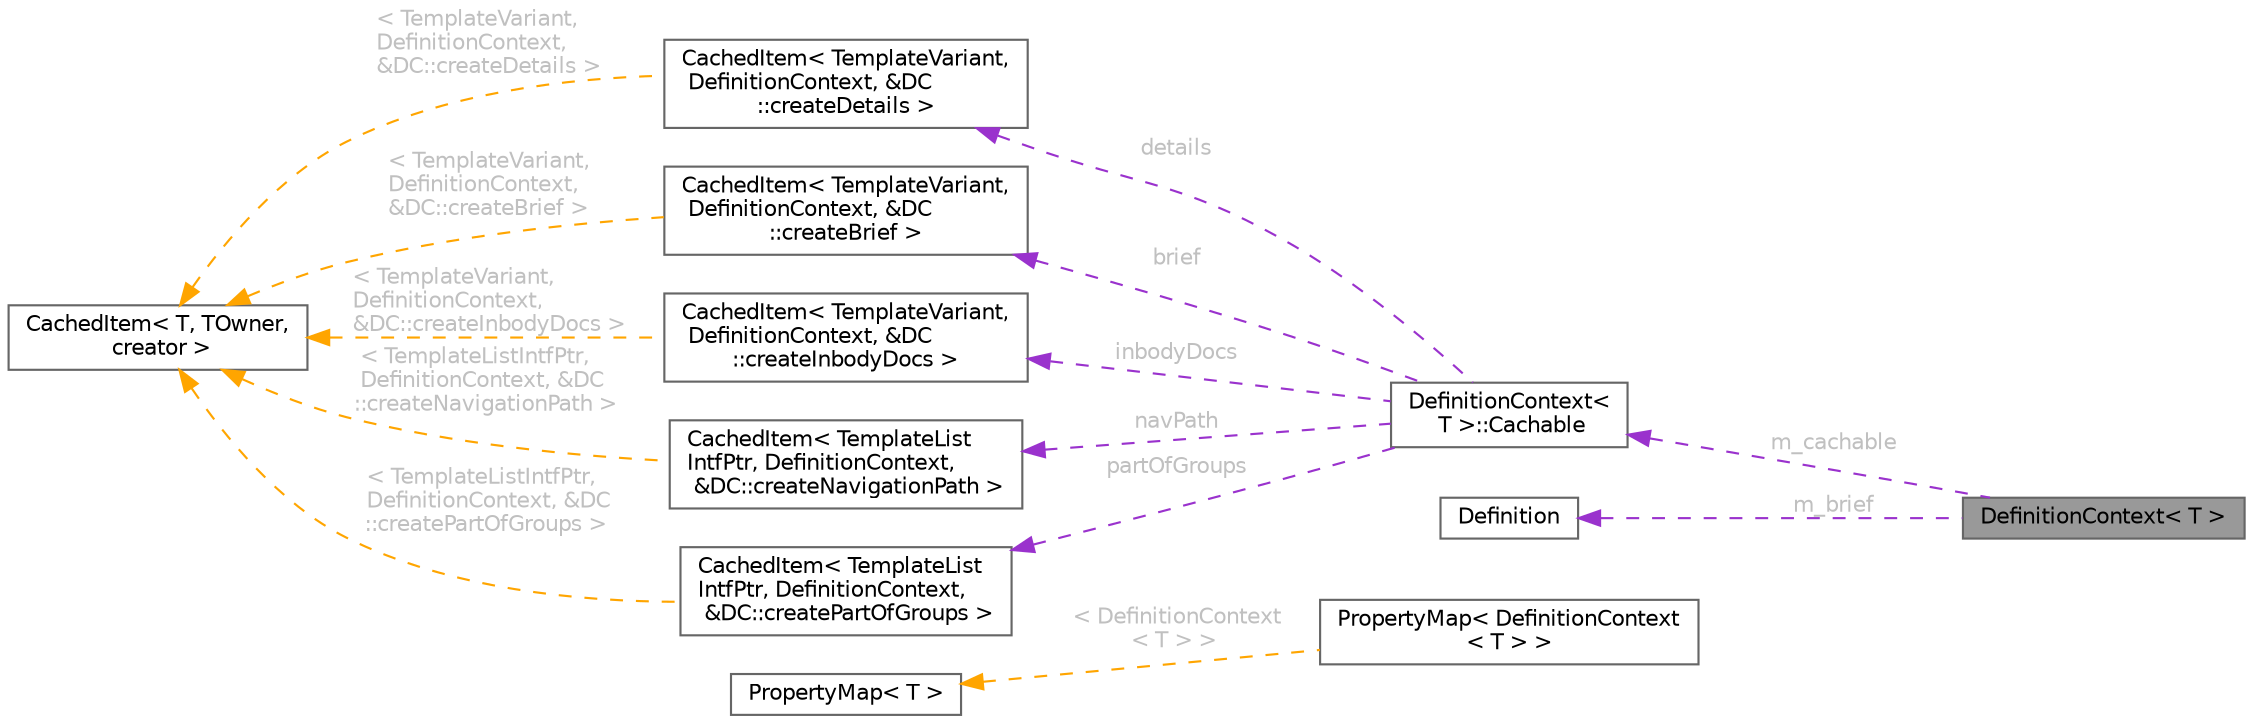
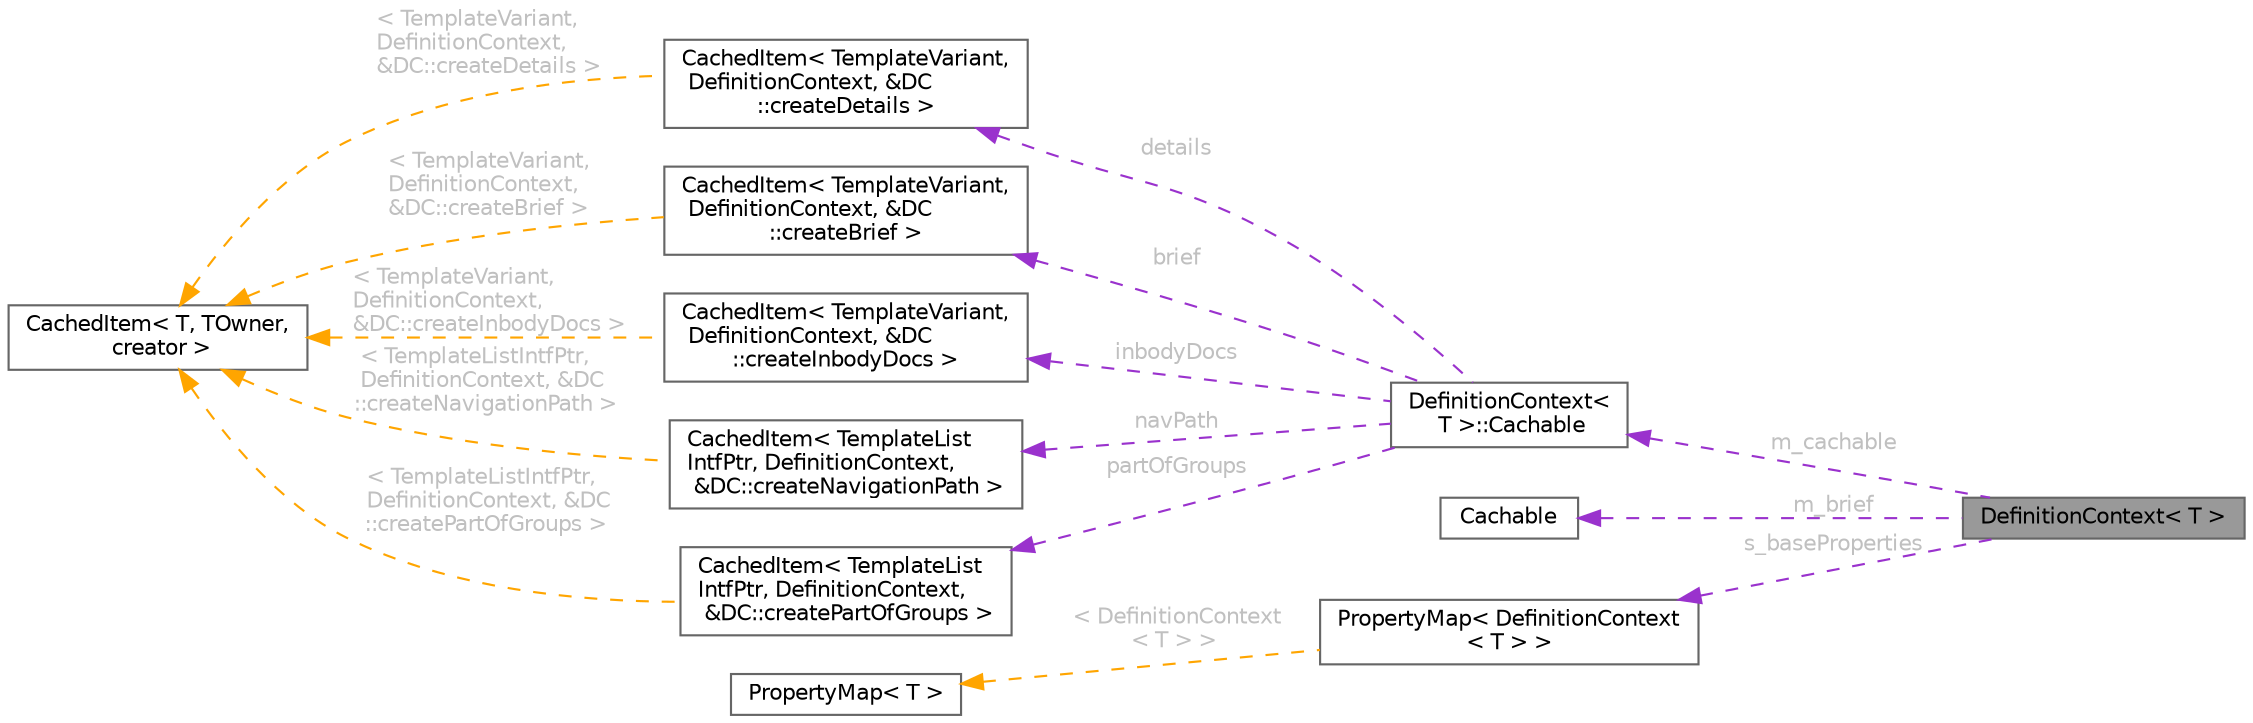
node "Definition": label "Definition" -> "Cachable"
edge "DefinitionContext< T >" -> "PropertyMap< DefinitionContext < T > >": added, label "s_baseProperties"
